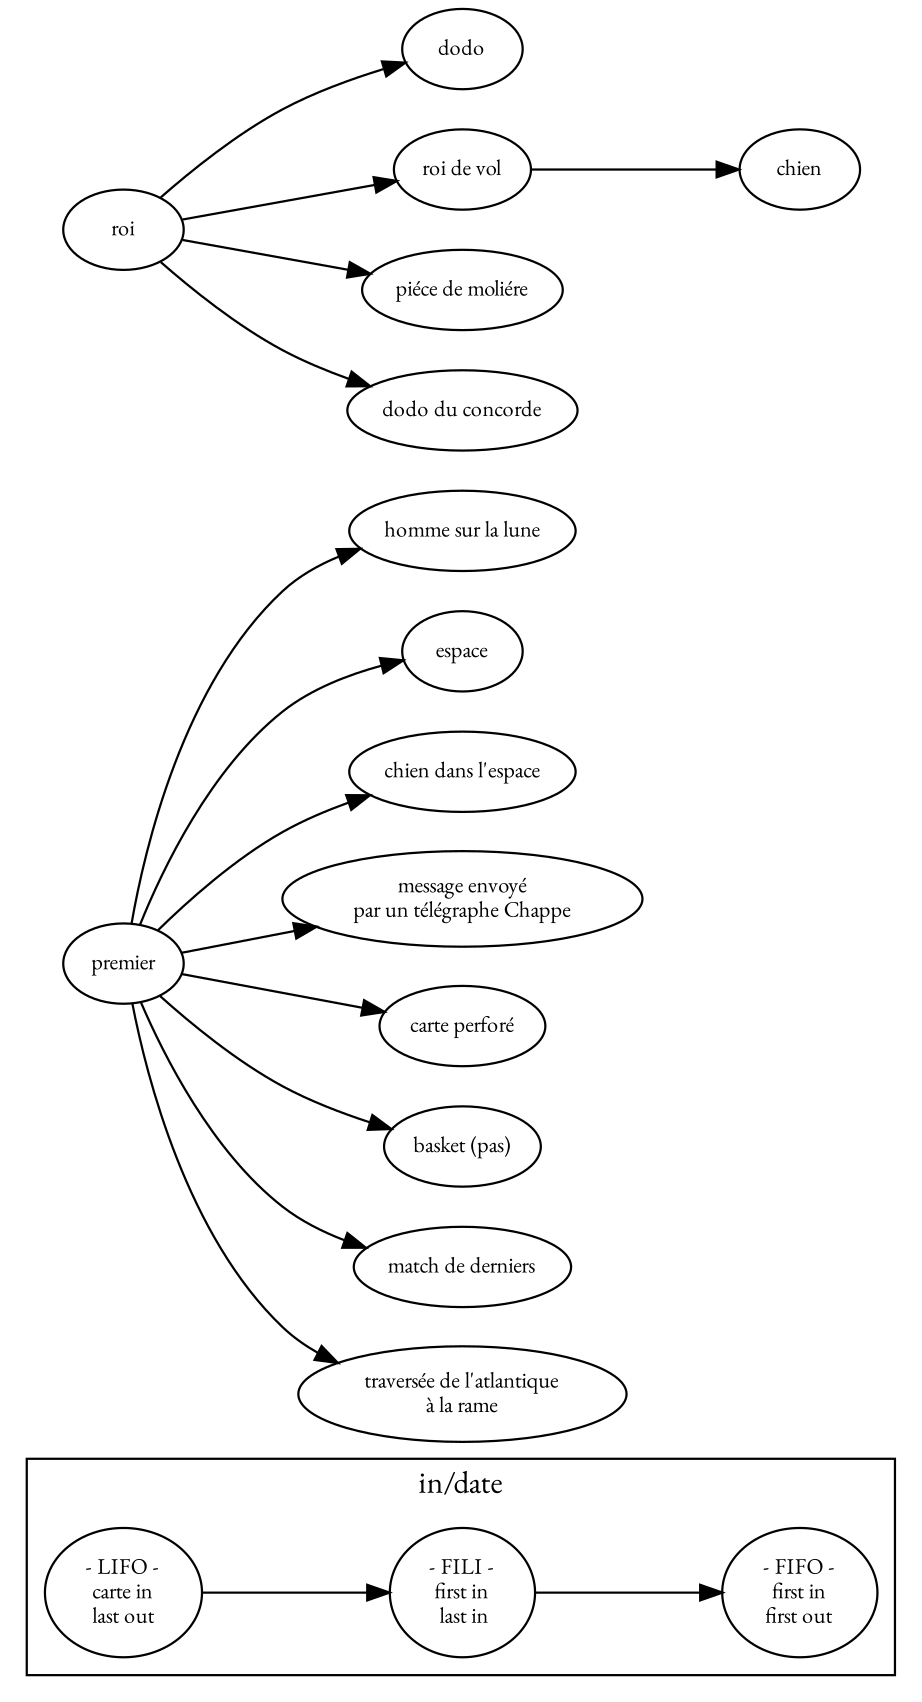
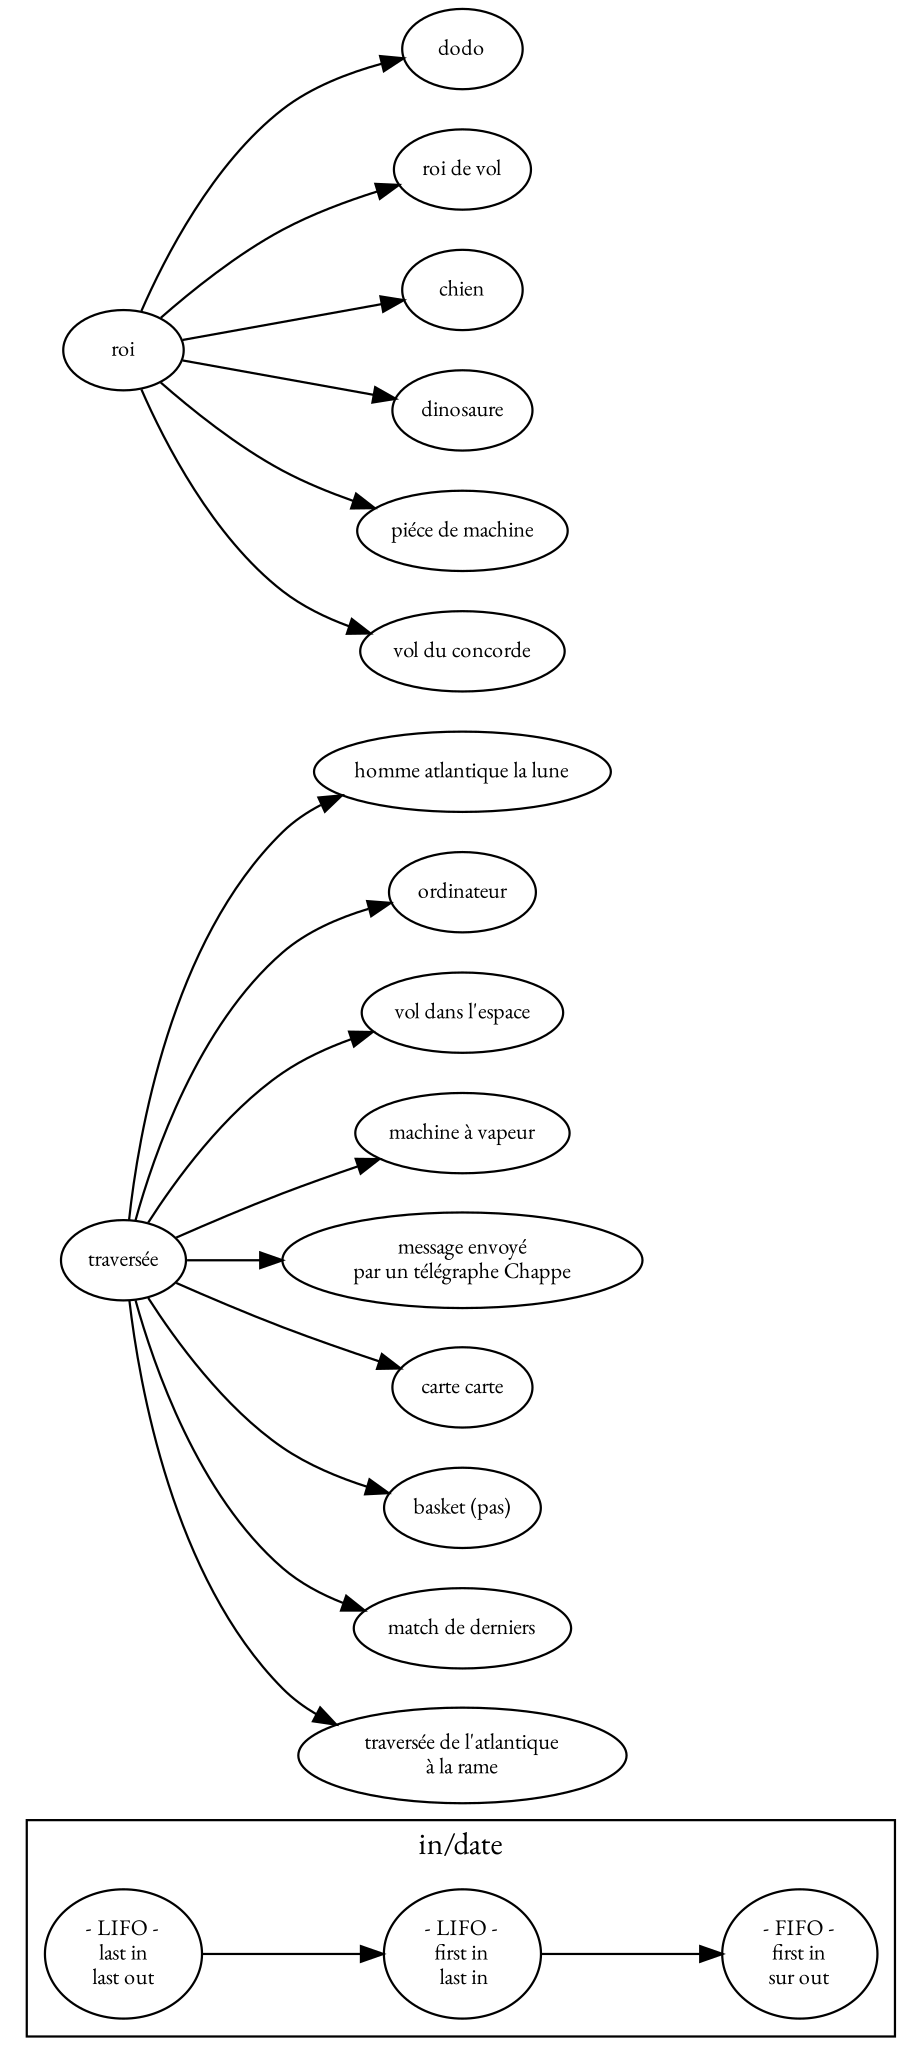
edge "roi de vol" -> "chien": now "roi" -> "chien"
node "piéce de moliére": label "piéce de moliére" -> "piéce de machine"
node "dinosaure": added
node "dodo du concorde": label "dodo du concorde" -> "vol du concorde"
node "homme sur la lune": label "homme sur la lune" -> "homme atlantique la lune"
node "espace": label "espace" -> "ordinateur"
node "chien dans l'espace": label "chien dans l'espace" -> "vol dans l'espace"
node "premier": label "premier" -> "traversée"
node "carte perforé": label "carte perforé" -> "carte carte"
node "machine à vapeur": added
node "- LIFO - carte in last out": label "- LIFO - carte in last out" -> "- LIFO - last in last out"
node "- FILI - first in last in": label "- FILI - first in last in" -> "- LIFO - first in last in"
node "- FIFO - first in first out": label "- FIFO - first in first out" -> "- FIFO - first in sur out"
